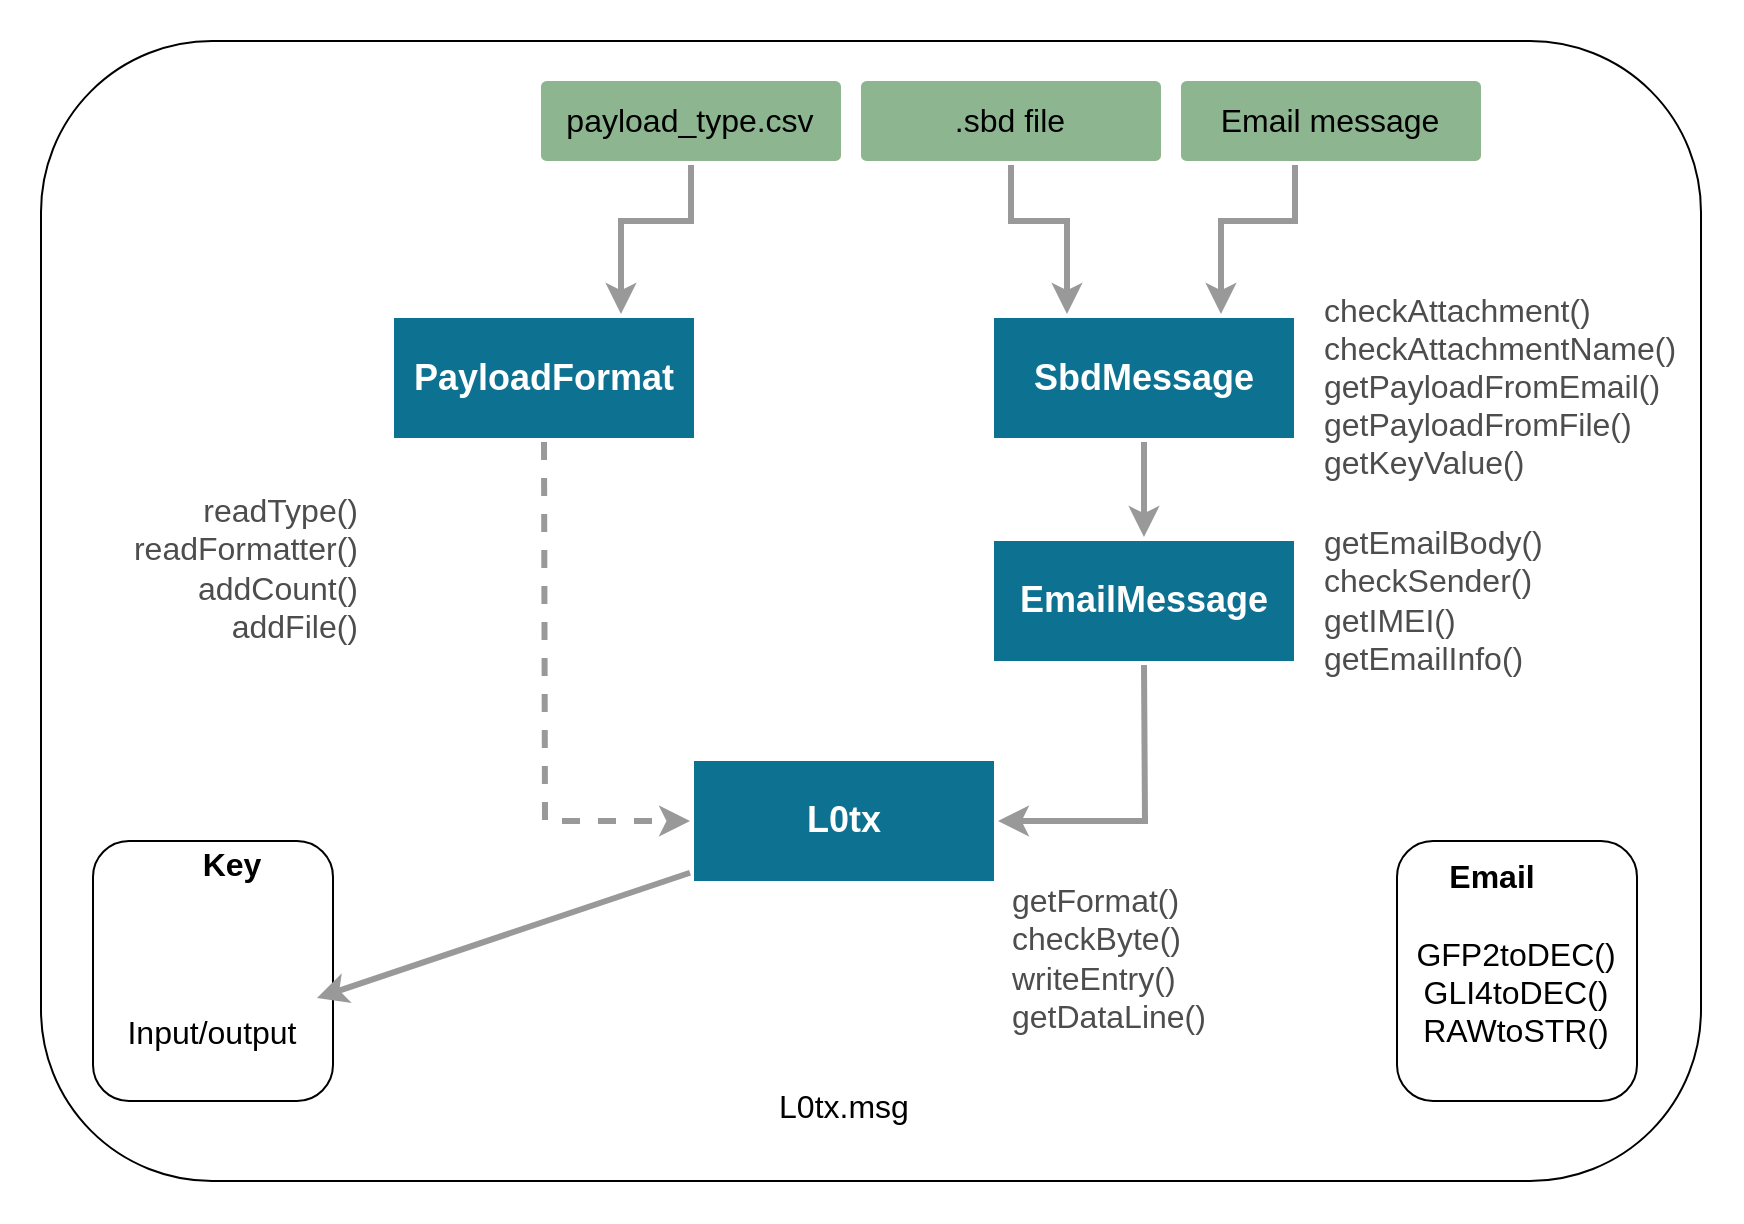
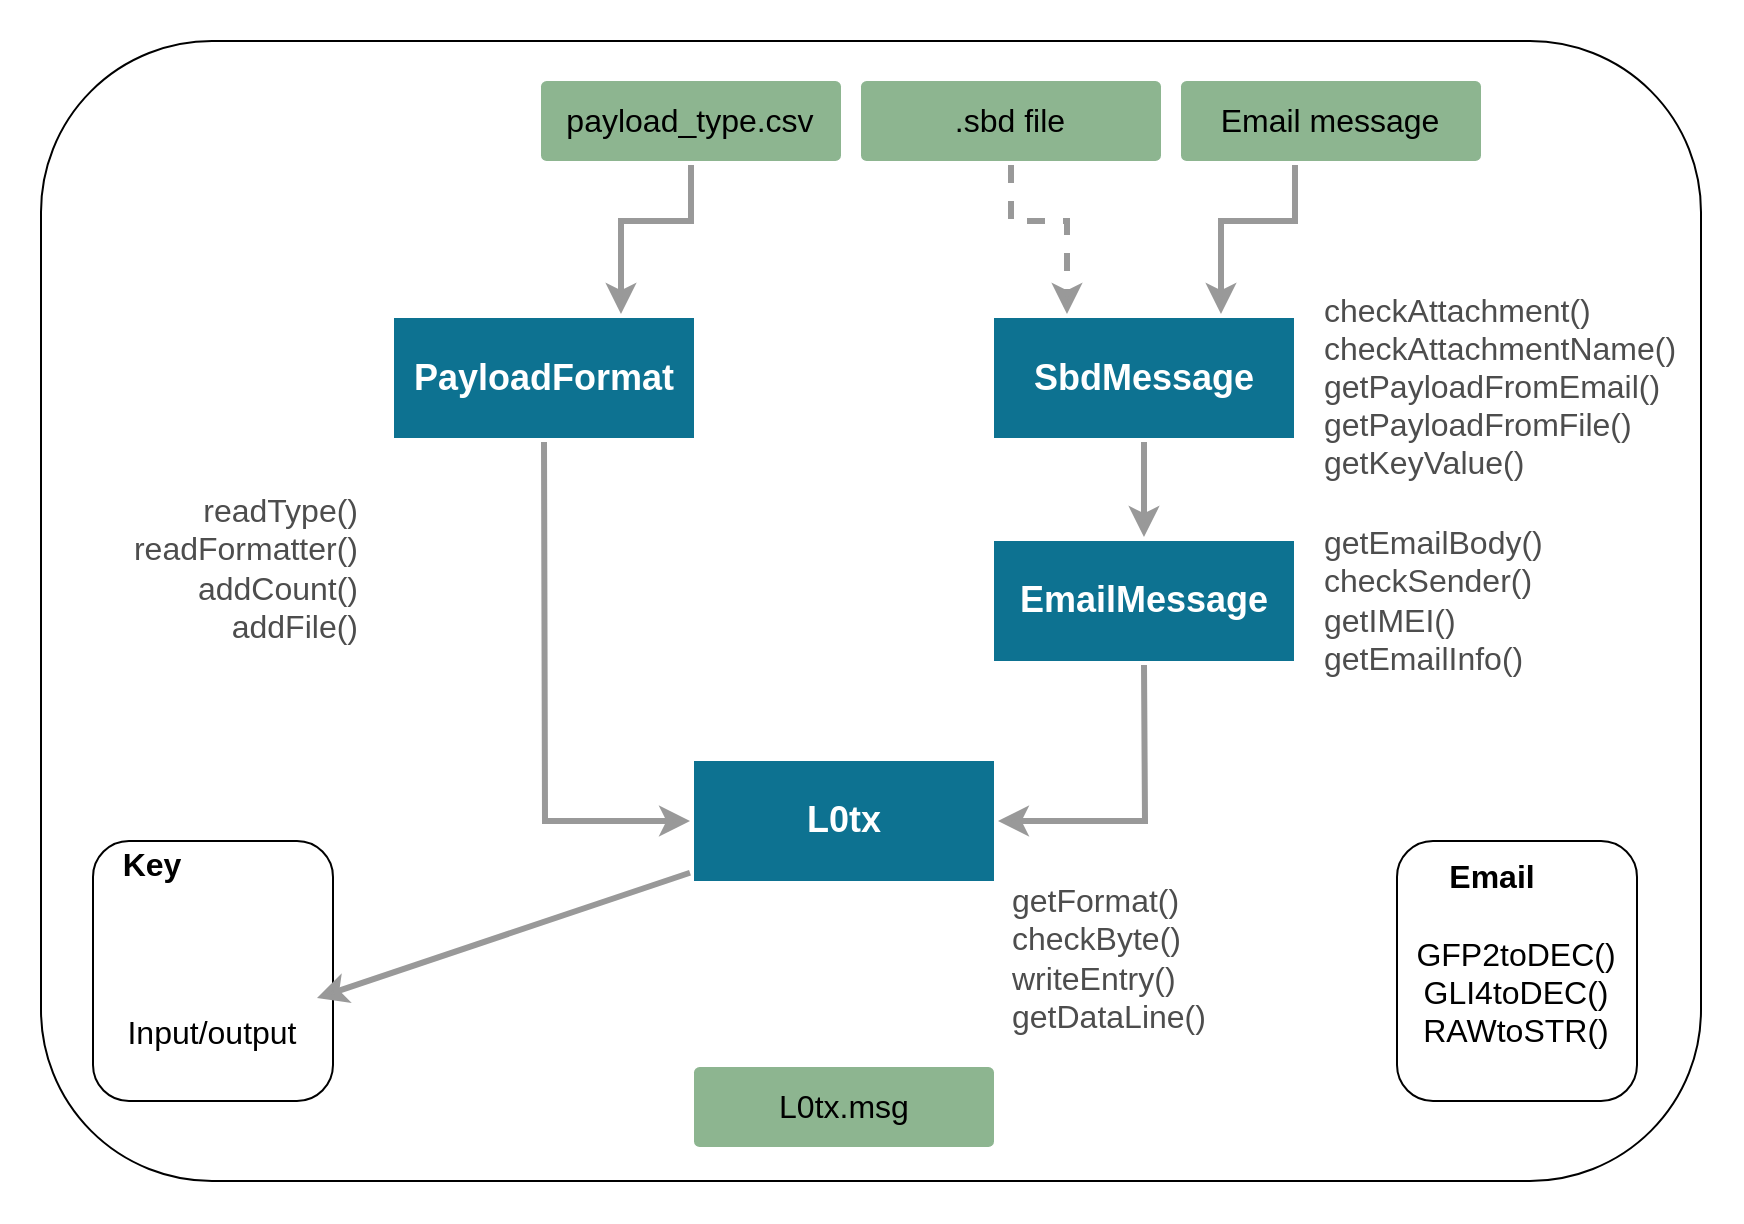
edge ".sbd file" -> "SbdMessage": style solid -> dashed
edge "PayloadFormat" -> "L0tx": style dashed -> solid
node "Key": moved (233, 865) -> (153, 865)
node "L0tx.msg": fillcolor #ffffff -> #8db590
